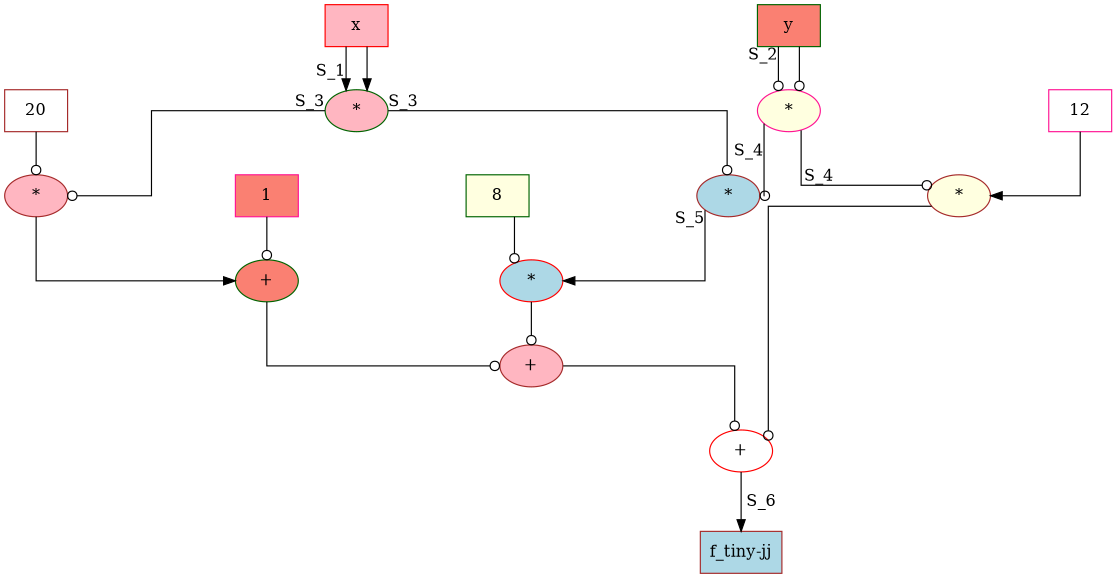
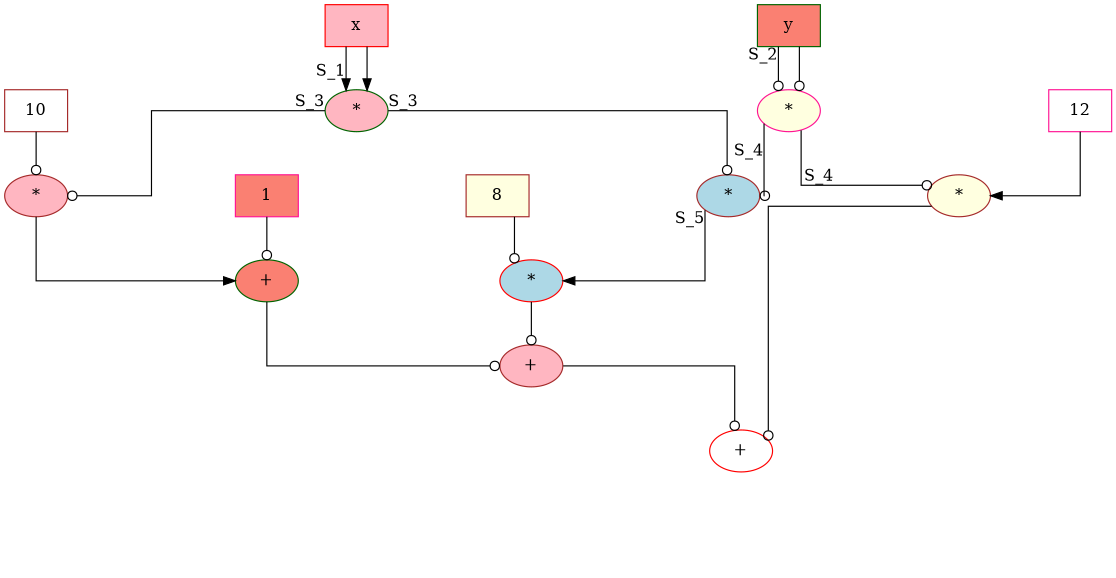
node "20": label "20" -> "10"
node "8": color darkgreen -> brown
node "f_tiny-jj": removed
